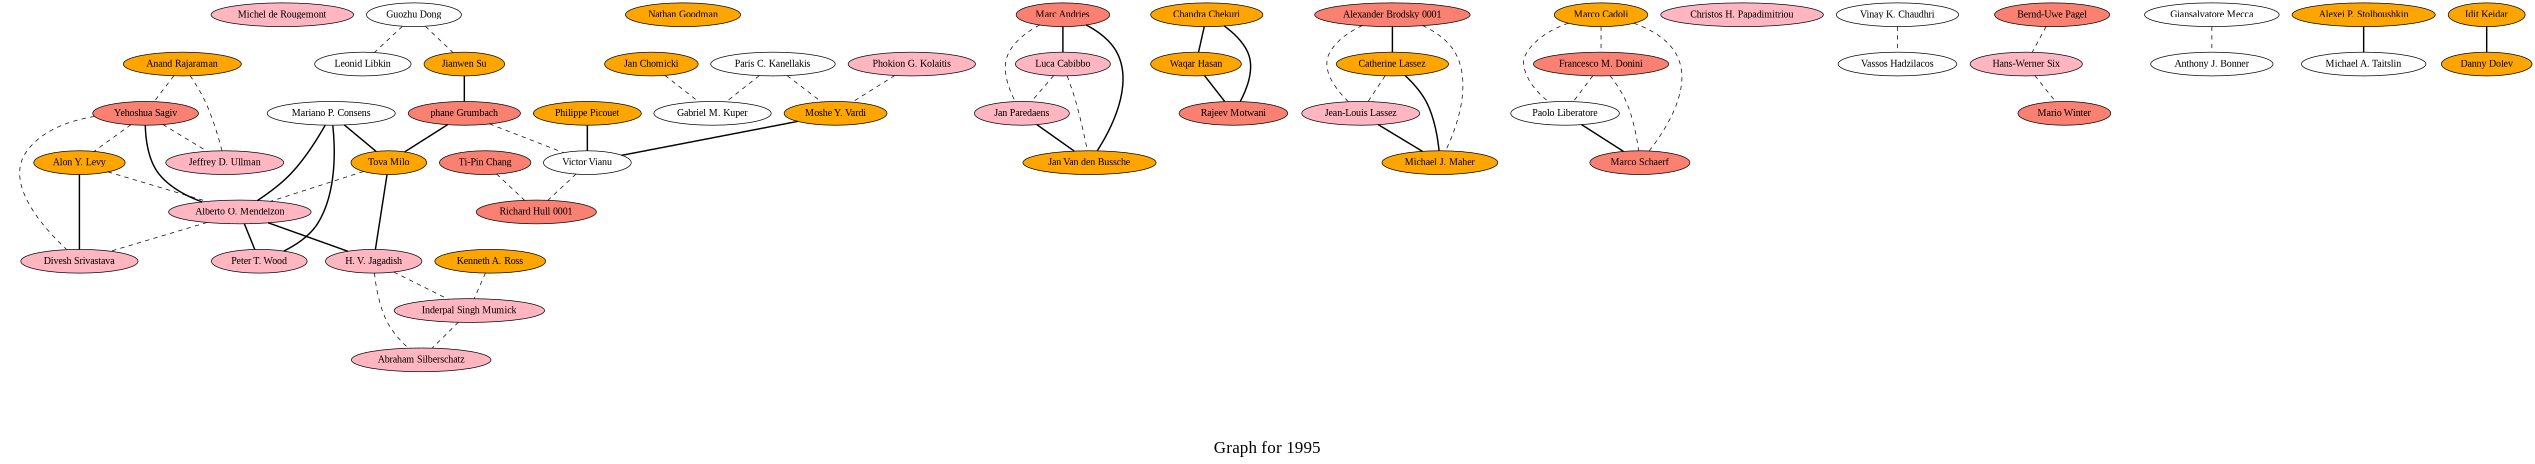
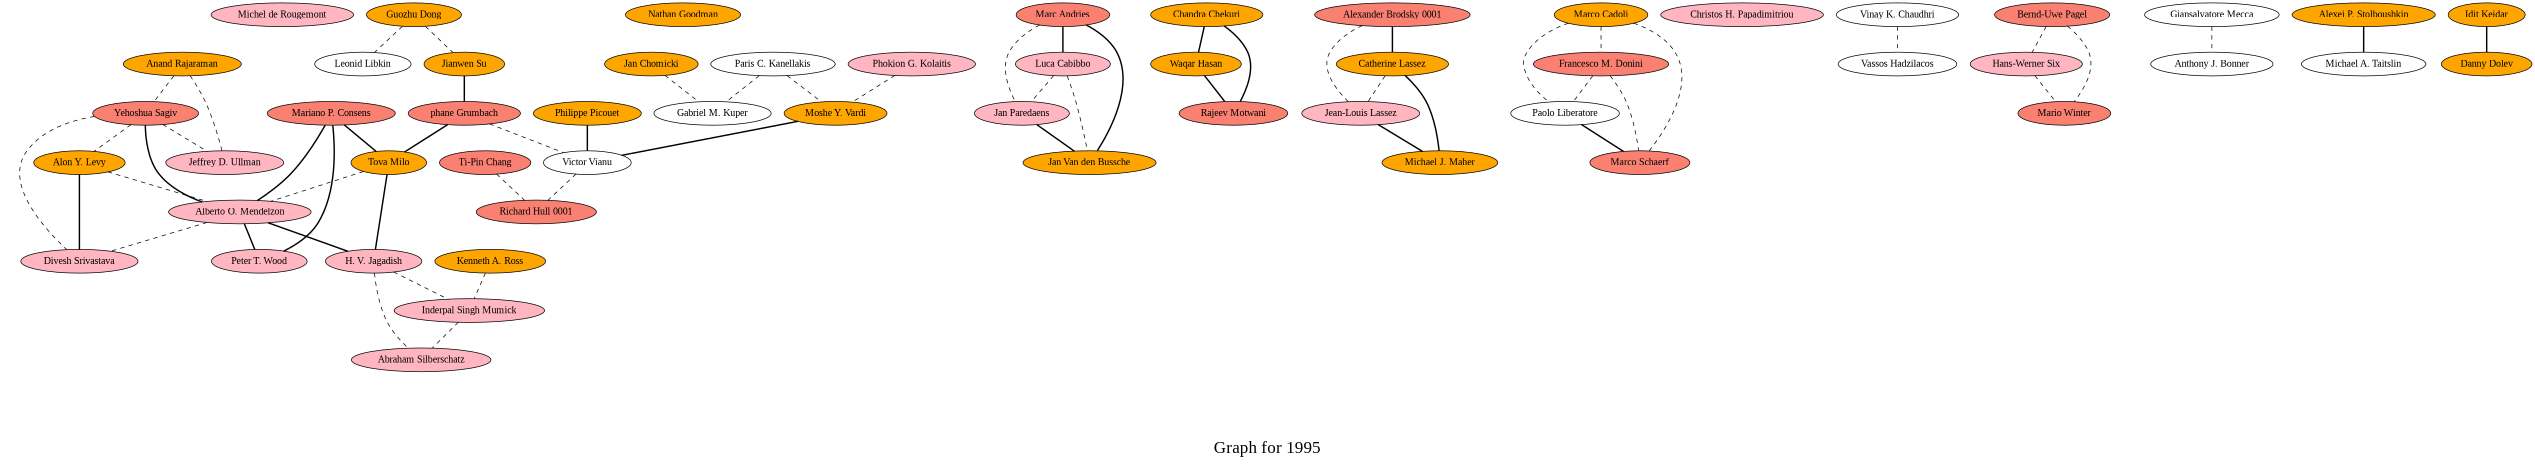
node "Guozhu Dong": fillcolor white -> orange
edge "Bernd-Uwe Pagel" -- "Mario Winter": added
edge "Alexander Brodsky 0001" -- "Michael J. Maher": removed
node "Mariano P. Consens": fillcolor white -> salmon
